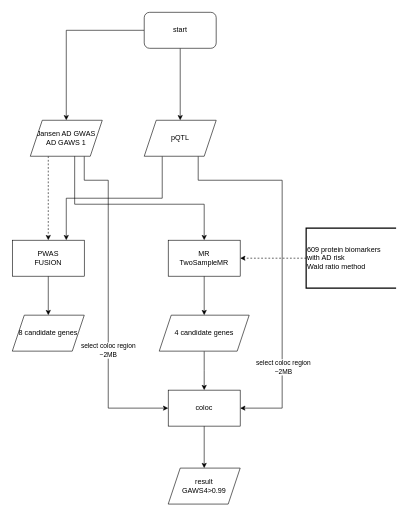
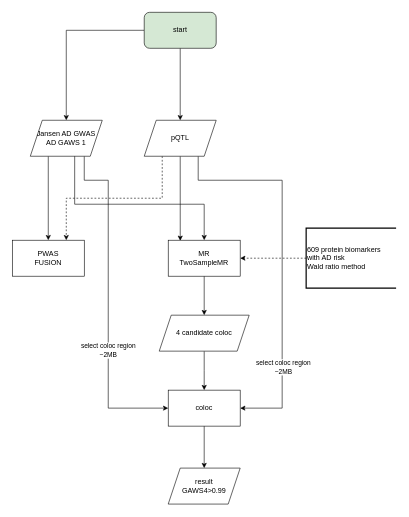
node "start": fillcolor #ffffff -> #d5e8d4
edge "Jansen AD GWAS AD GAWS 1" -> "PWAS FUSION": style dashed -> solid
edge "pQTL" -> "PWAS FUSION": style solid -> dashed
edge "pQTL" -> "MR TwoSampleMR": added
edge "PWAS FUSION" -> "8 candidate genes": removed
node "8 candidate genes": removed
node "4 candidate genes": label "4 candidate genes" -> "4 candidate coloc"
